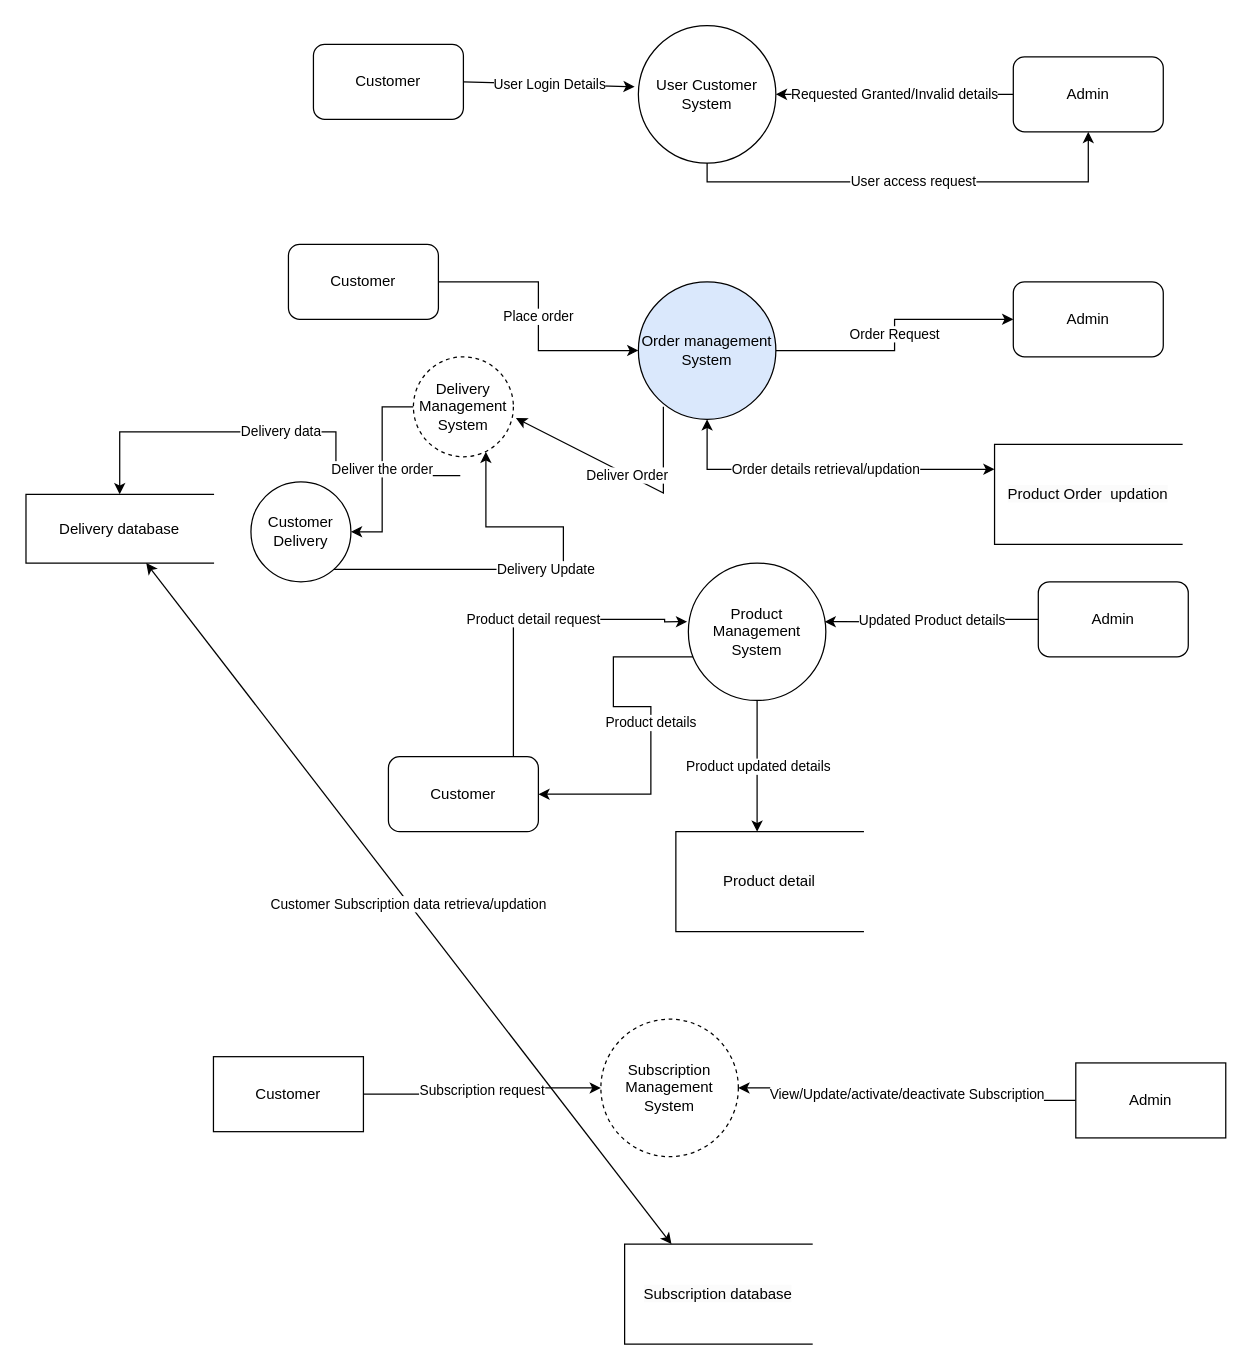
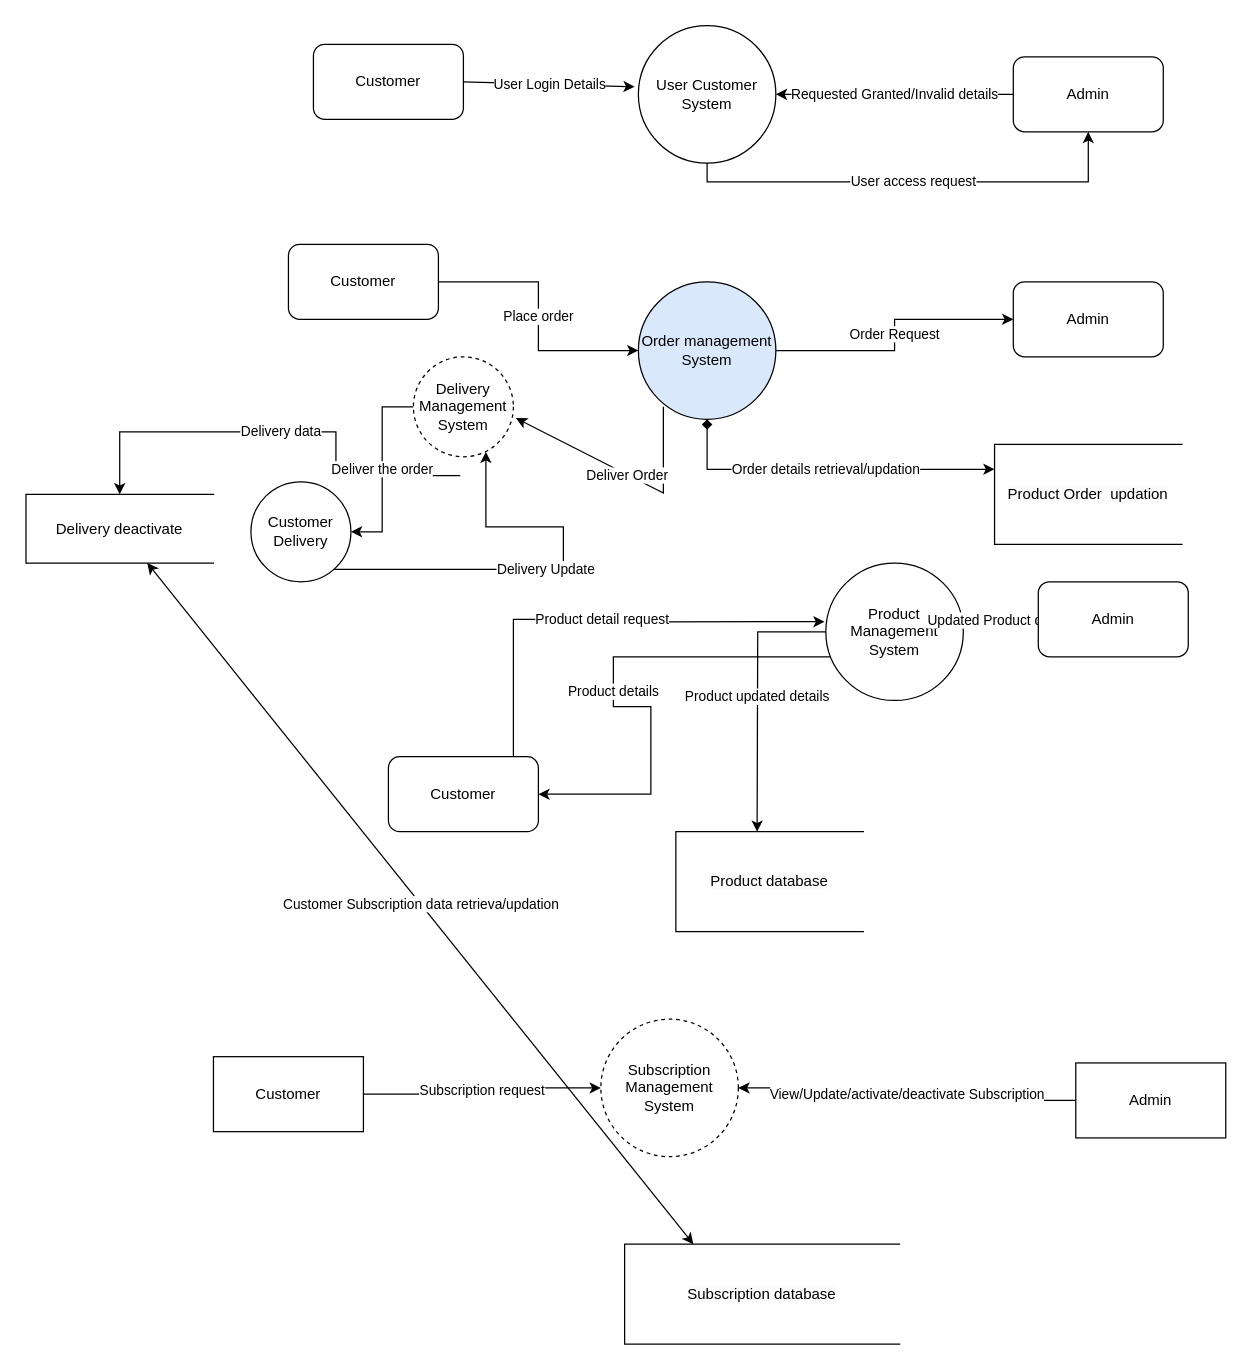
edge "Order management System" -- "Product Order updation": arrowhead classic -> diamond
node "Delivery database": label "Delivery database" -> "Delivery deactivate"
node "Product Management System": moved (757, 632) -> (894, 632)
node "Product detail": label "Product detail" -> "Product database"
node "Subscription database": size 188x100 -> 275x100
